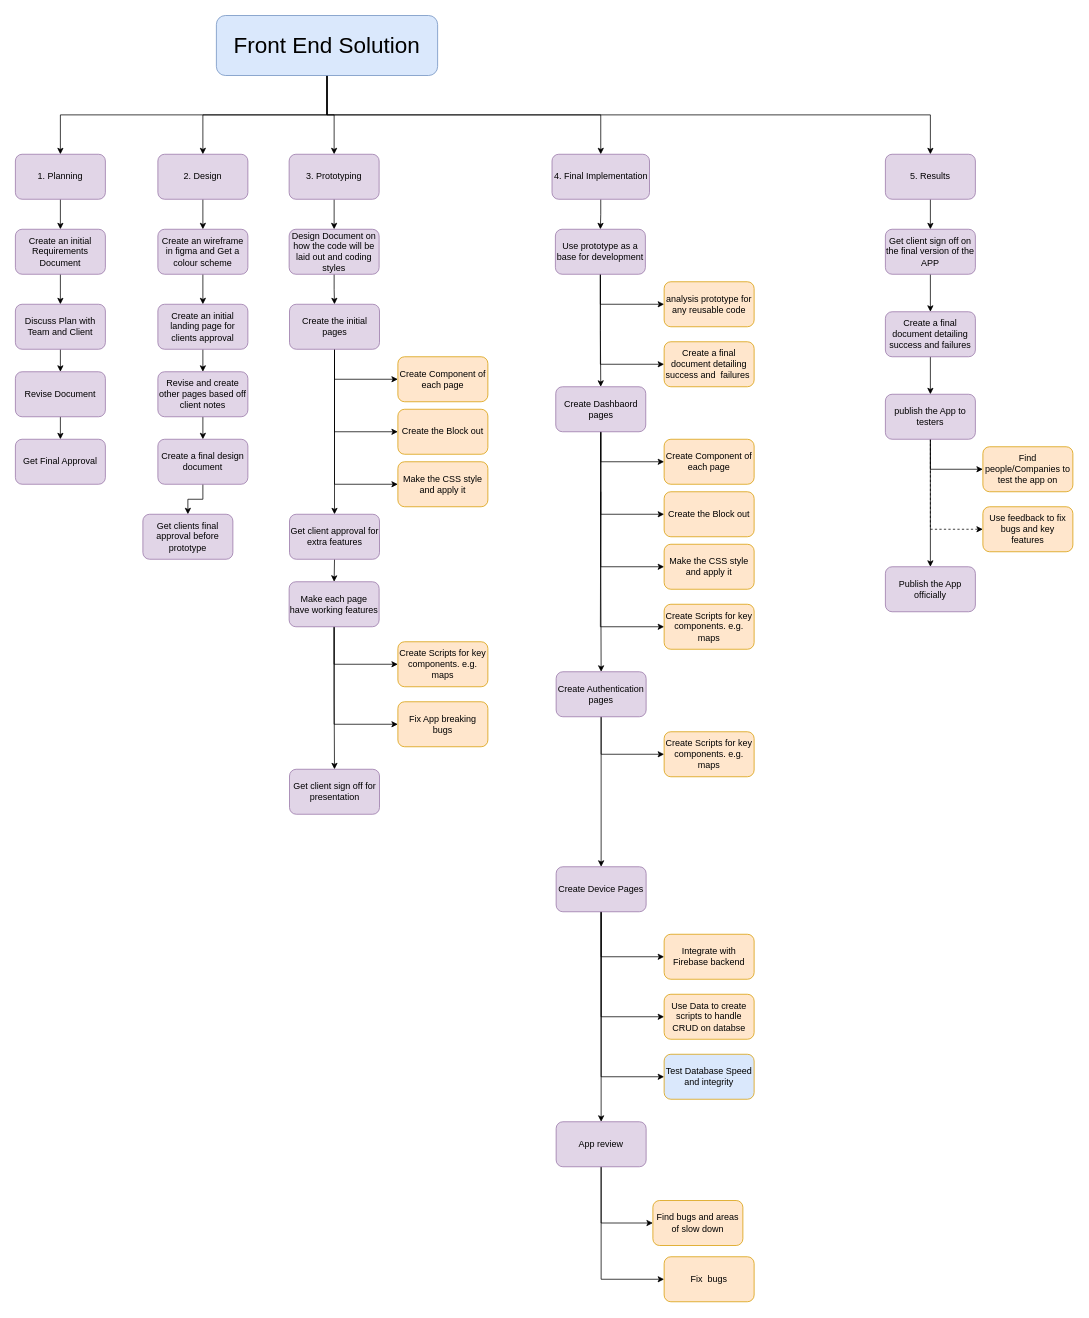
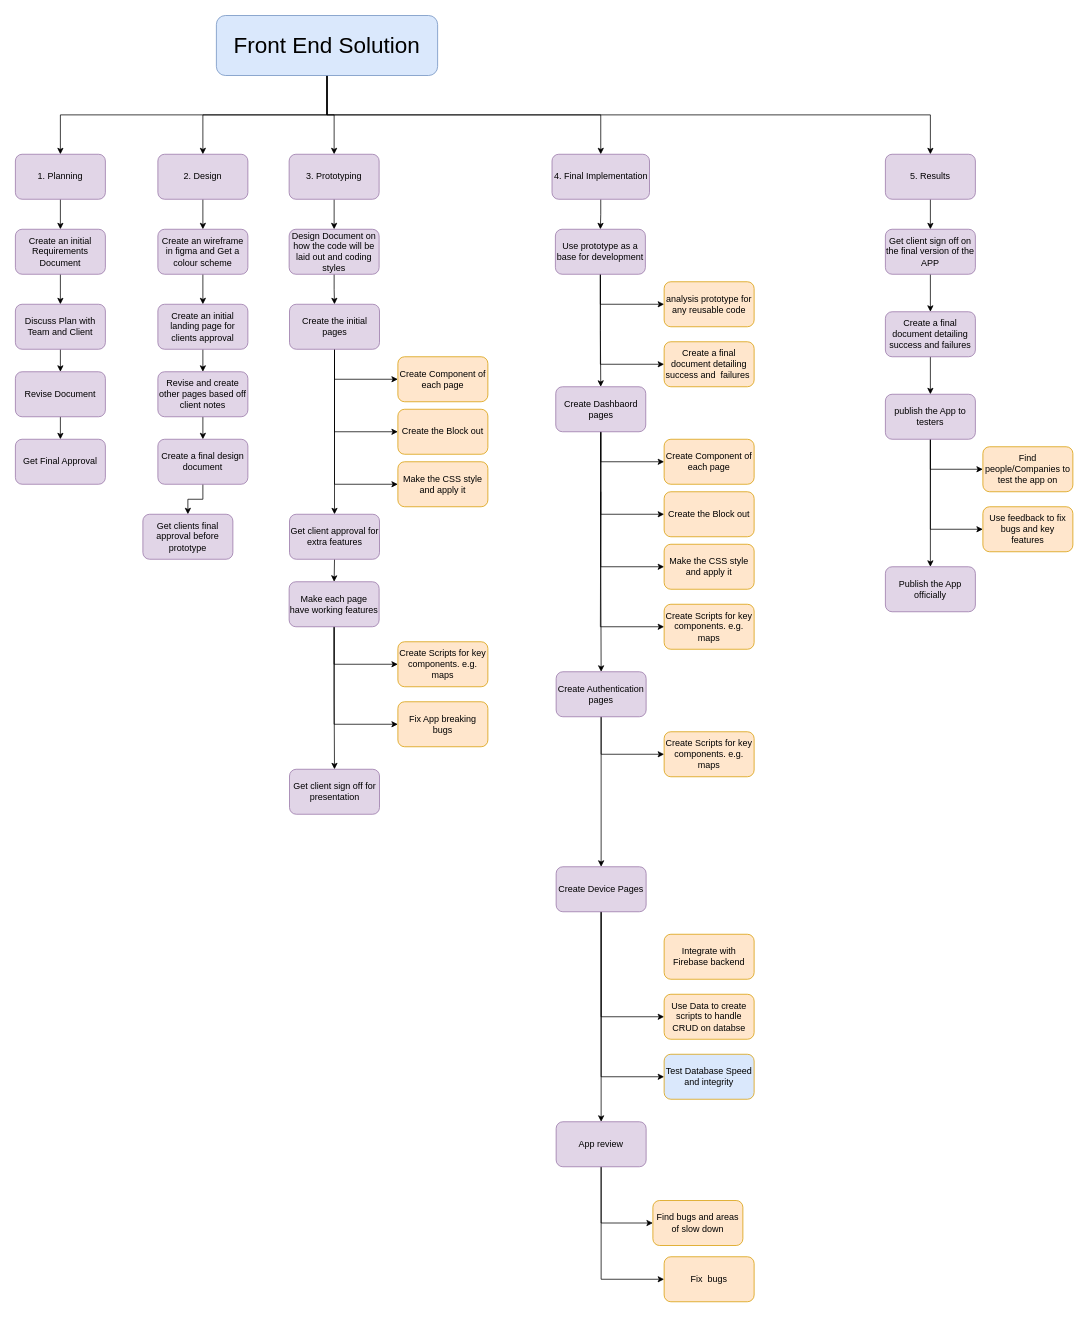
edge "publish the App to testers" -> "Use feedback to fix bugs and key features": style dashed -> solid
edge "Create Device Pages" -> "Integrate with Firebase backend": removed
